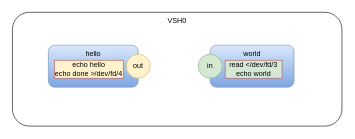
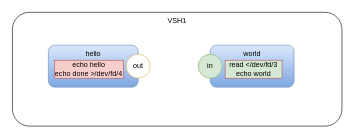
node "VSH0": label "VSH0" -> "VSH1"
node "out": fillcolor #fff2cc -> #ffffff
node "echo hello echo done >/dev/fd/4": fillcolor #fff2cc -> #f8cecc
